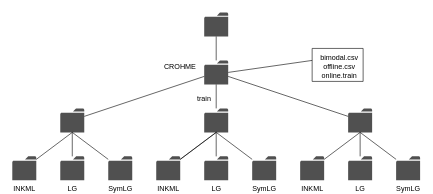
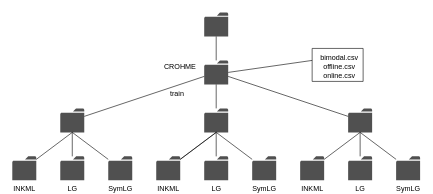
node "bimodal.csv offline.csv online.train": label "bimodal.csv offline.csv online.train" -> "bimodal.csv offline.csv online.csv"
node "train": moved (204, 99) -> (177, 93)
